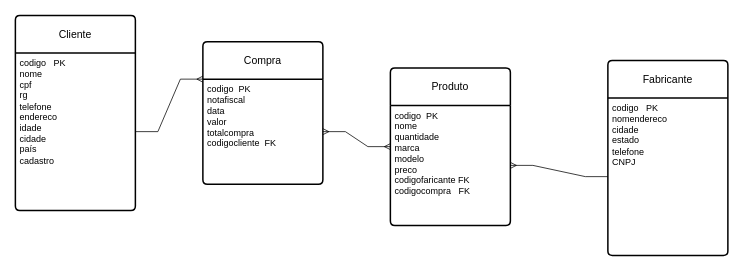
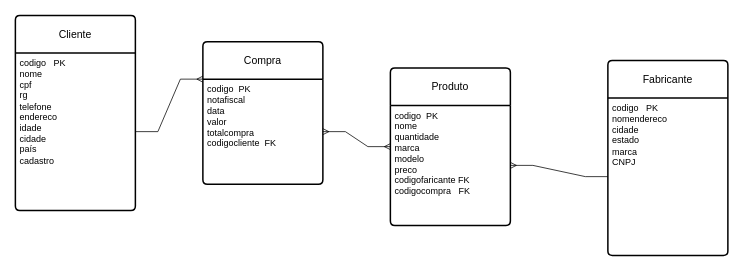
node "codigo PK nomendereco cidade estado telefone CNPJ": label "codigo PK nomendereco cidade estado telefone CNPJ" -> "codigo PK nomendereco cidade estado marca CNPJ"
